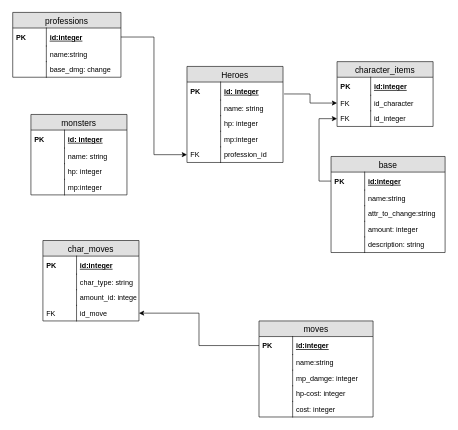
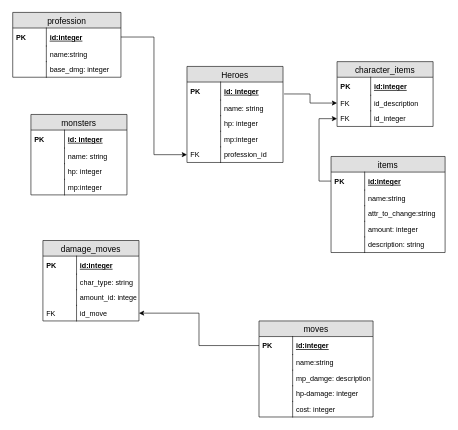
node "professions": label "professions" -> "profession"
node "base_dmg: change": label "base_dmg: change" -> "base_dmg: integer"
node "id_character": label "id_character" -> "id_description"
node "base": label "base" -> "items"
node "char_moves": label "char_moves" -> "damage_moves"
node "mp_damge: integer": label "mp_damge: integer" -> "mp_damge: description"
node "hp-cost: integer": label "hp-cost: integer" -> "hp-damage: integer"
